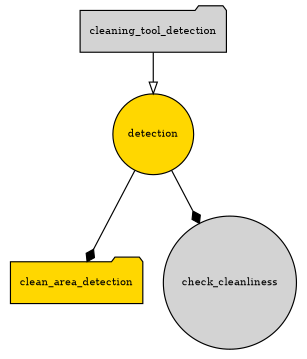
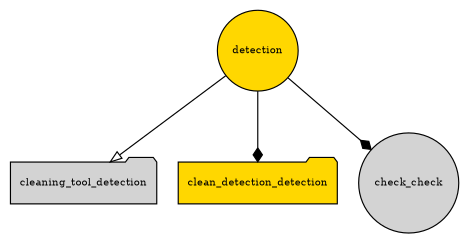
edge "cleaning_tool_detection" -> "detection": reversed
node "clean_area_detection": label "clean_area_detection" -> "clean_detection_detection"
node "check_cleanliness": label "check_cleanliness" -> "check_check"
